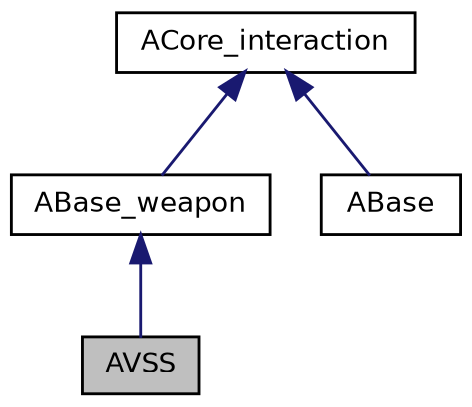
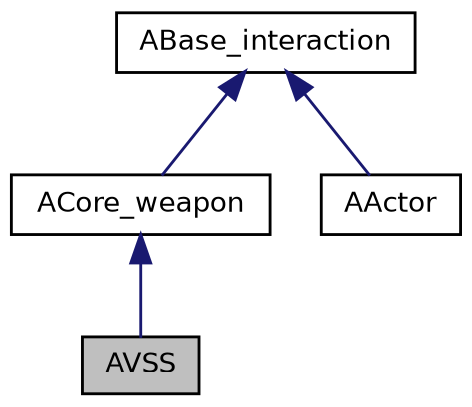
node "ACore_interaction": label "ACore_interaction" -> "ABase_interaction"
node "ABase_weapon": label "ABase_weapon" -> "ACore_weapon"
node "ABase": label "ABase" -> "AActor"
